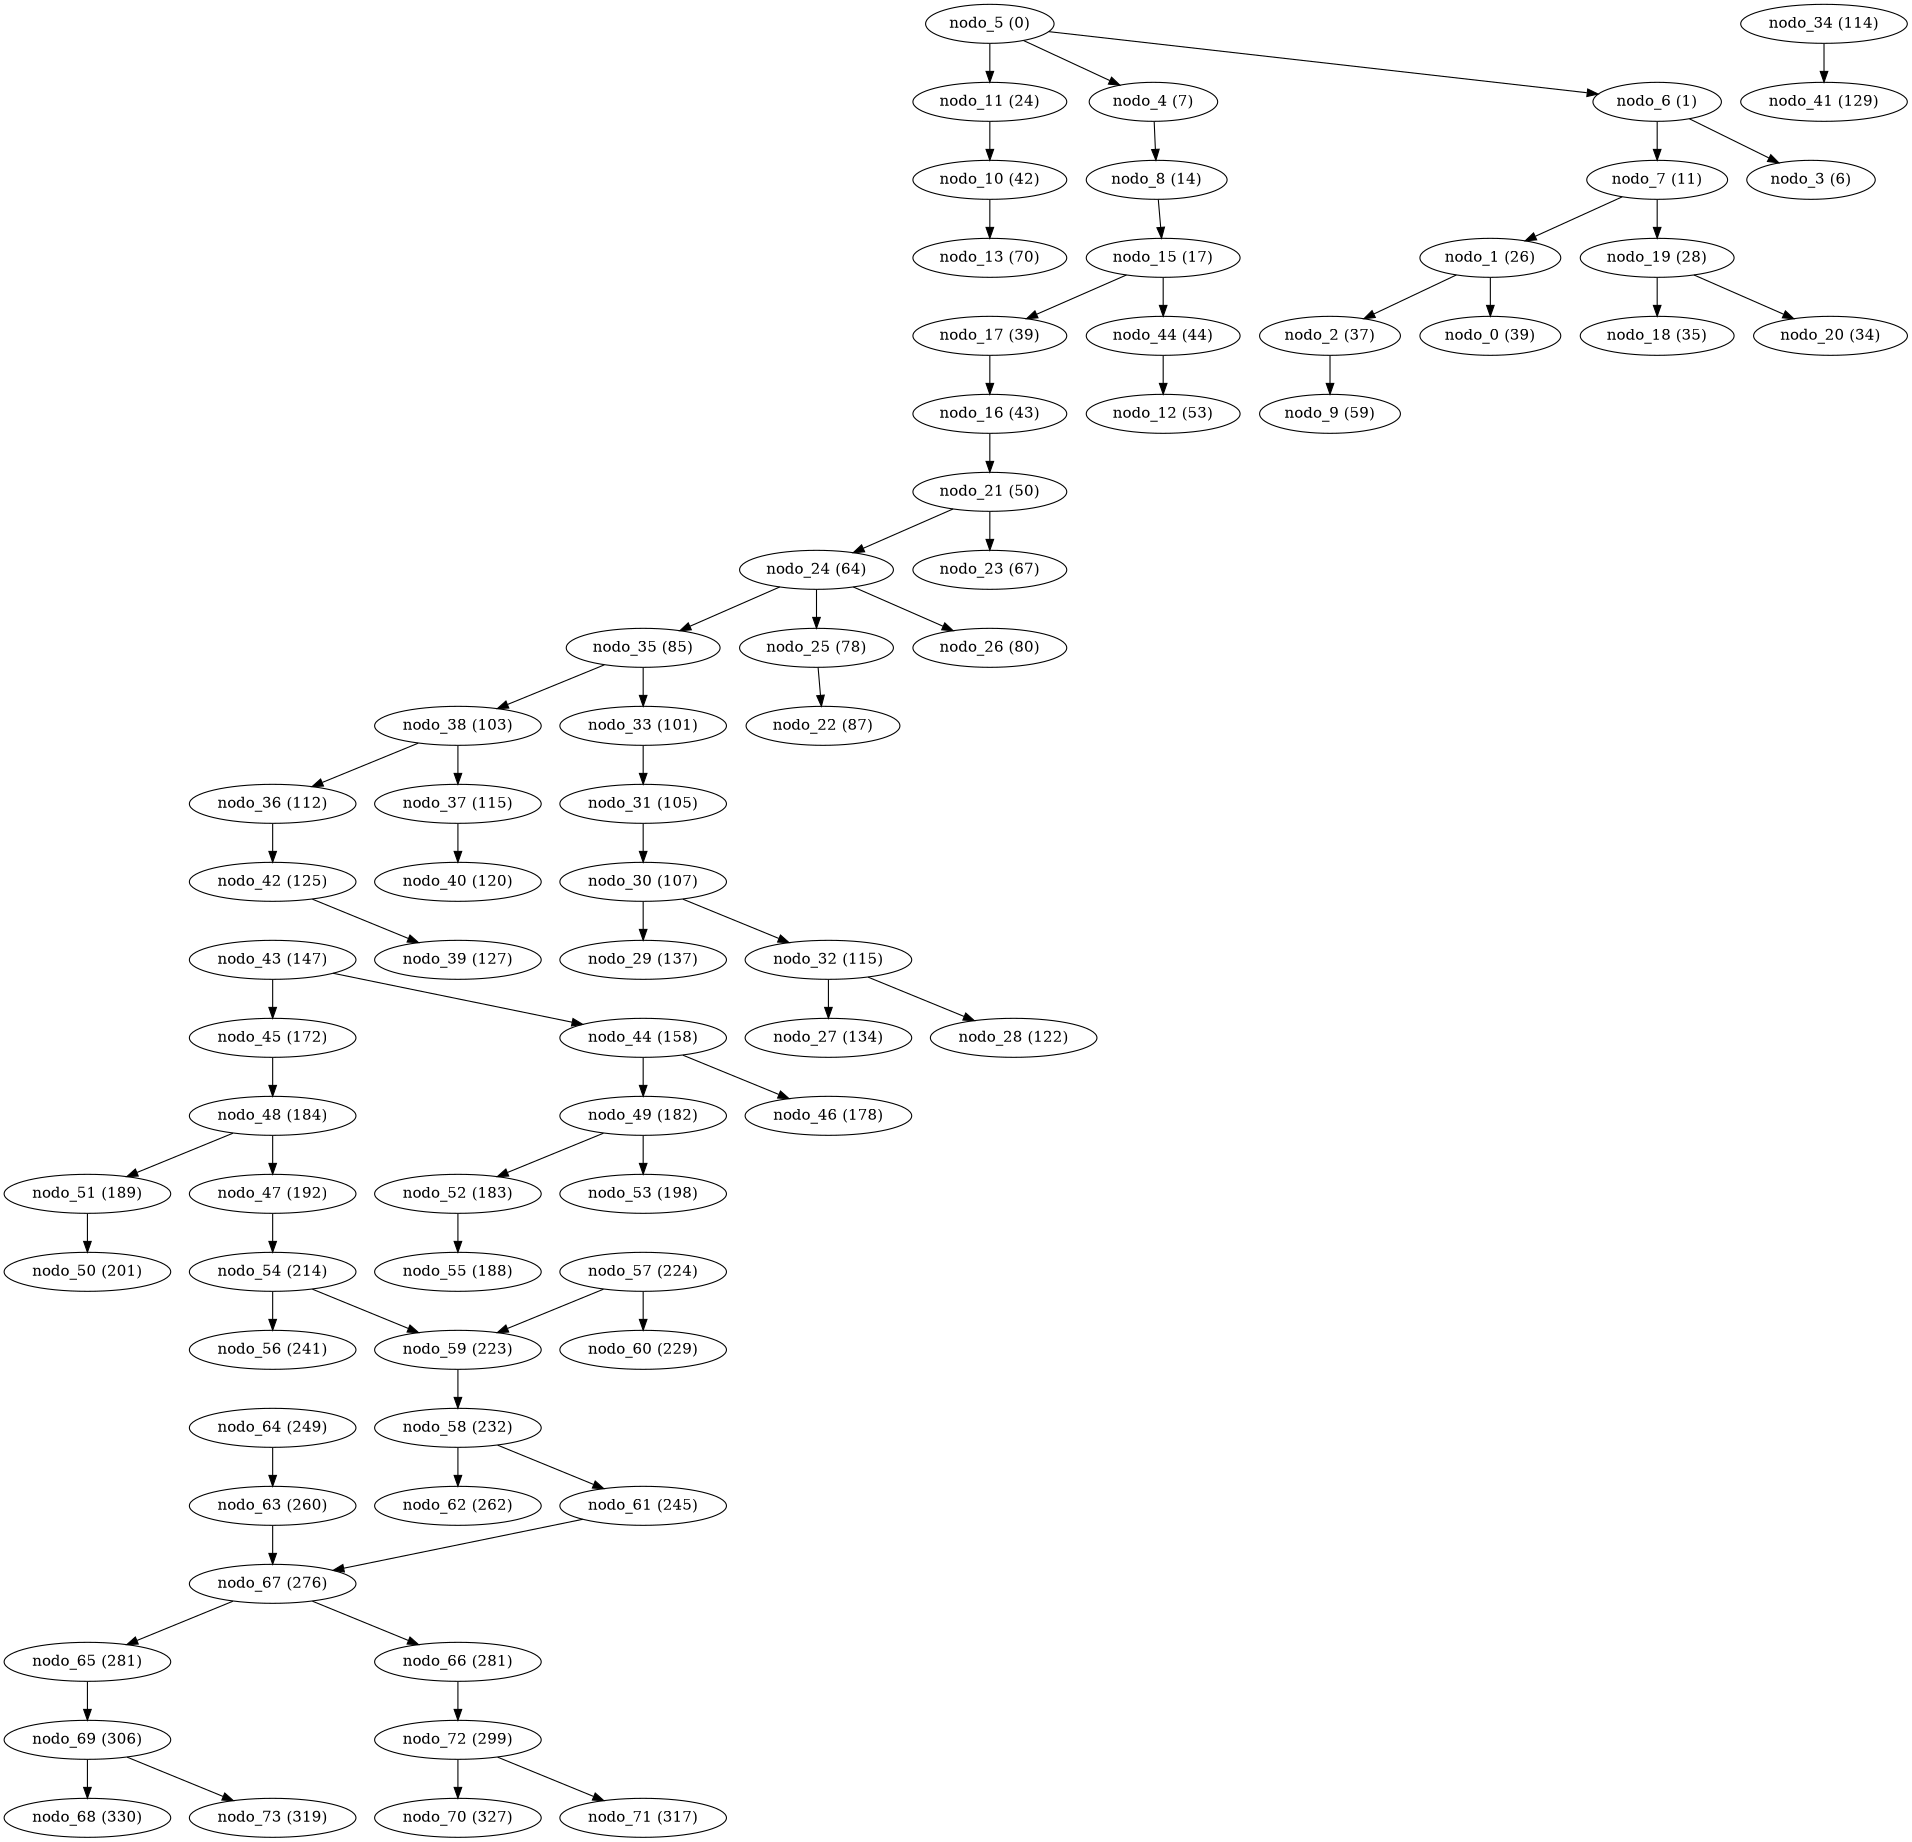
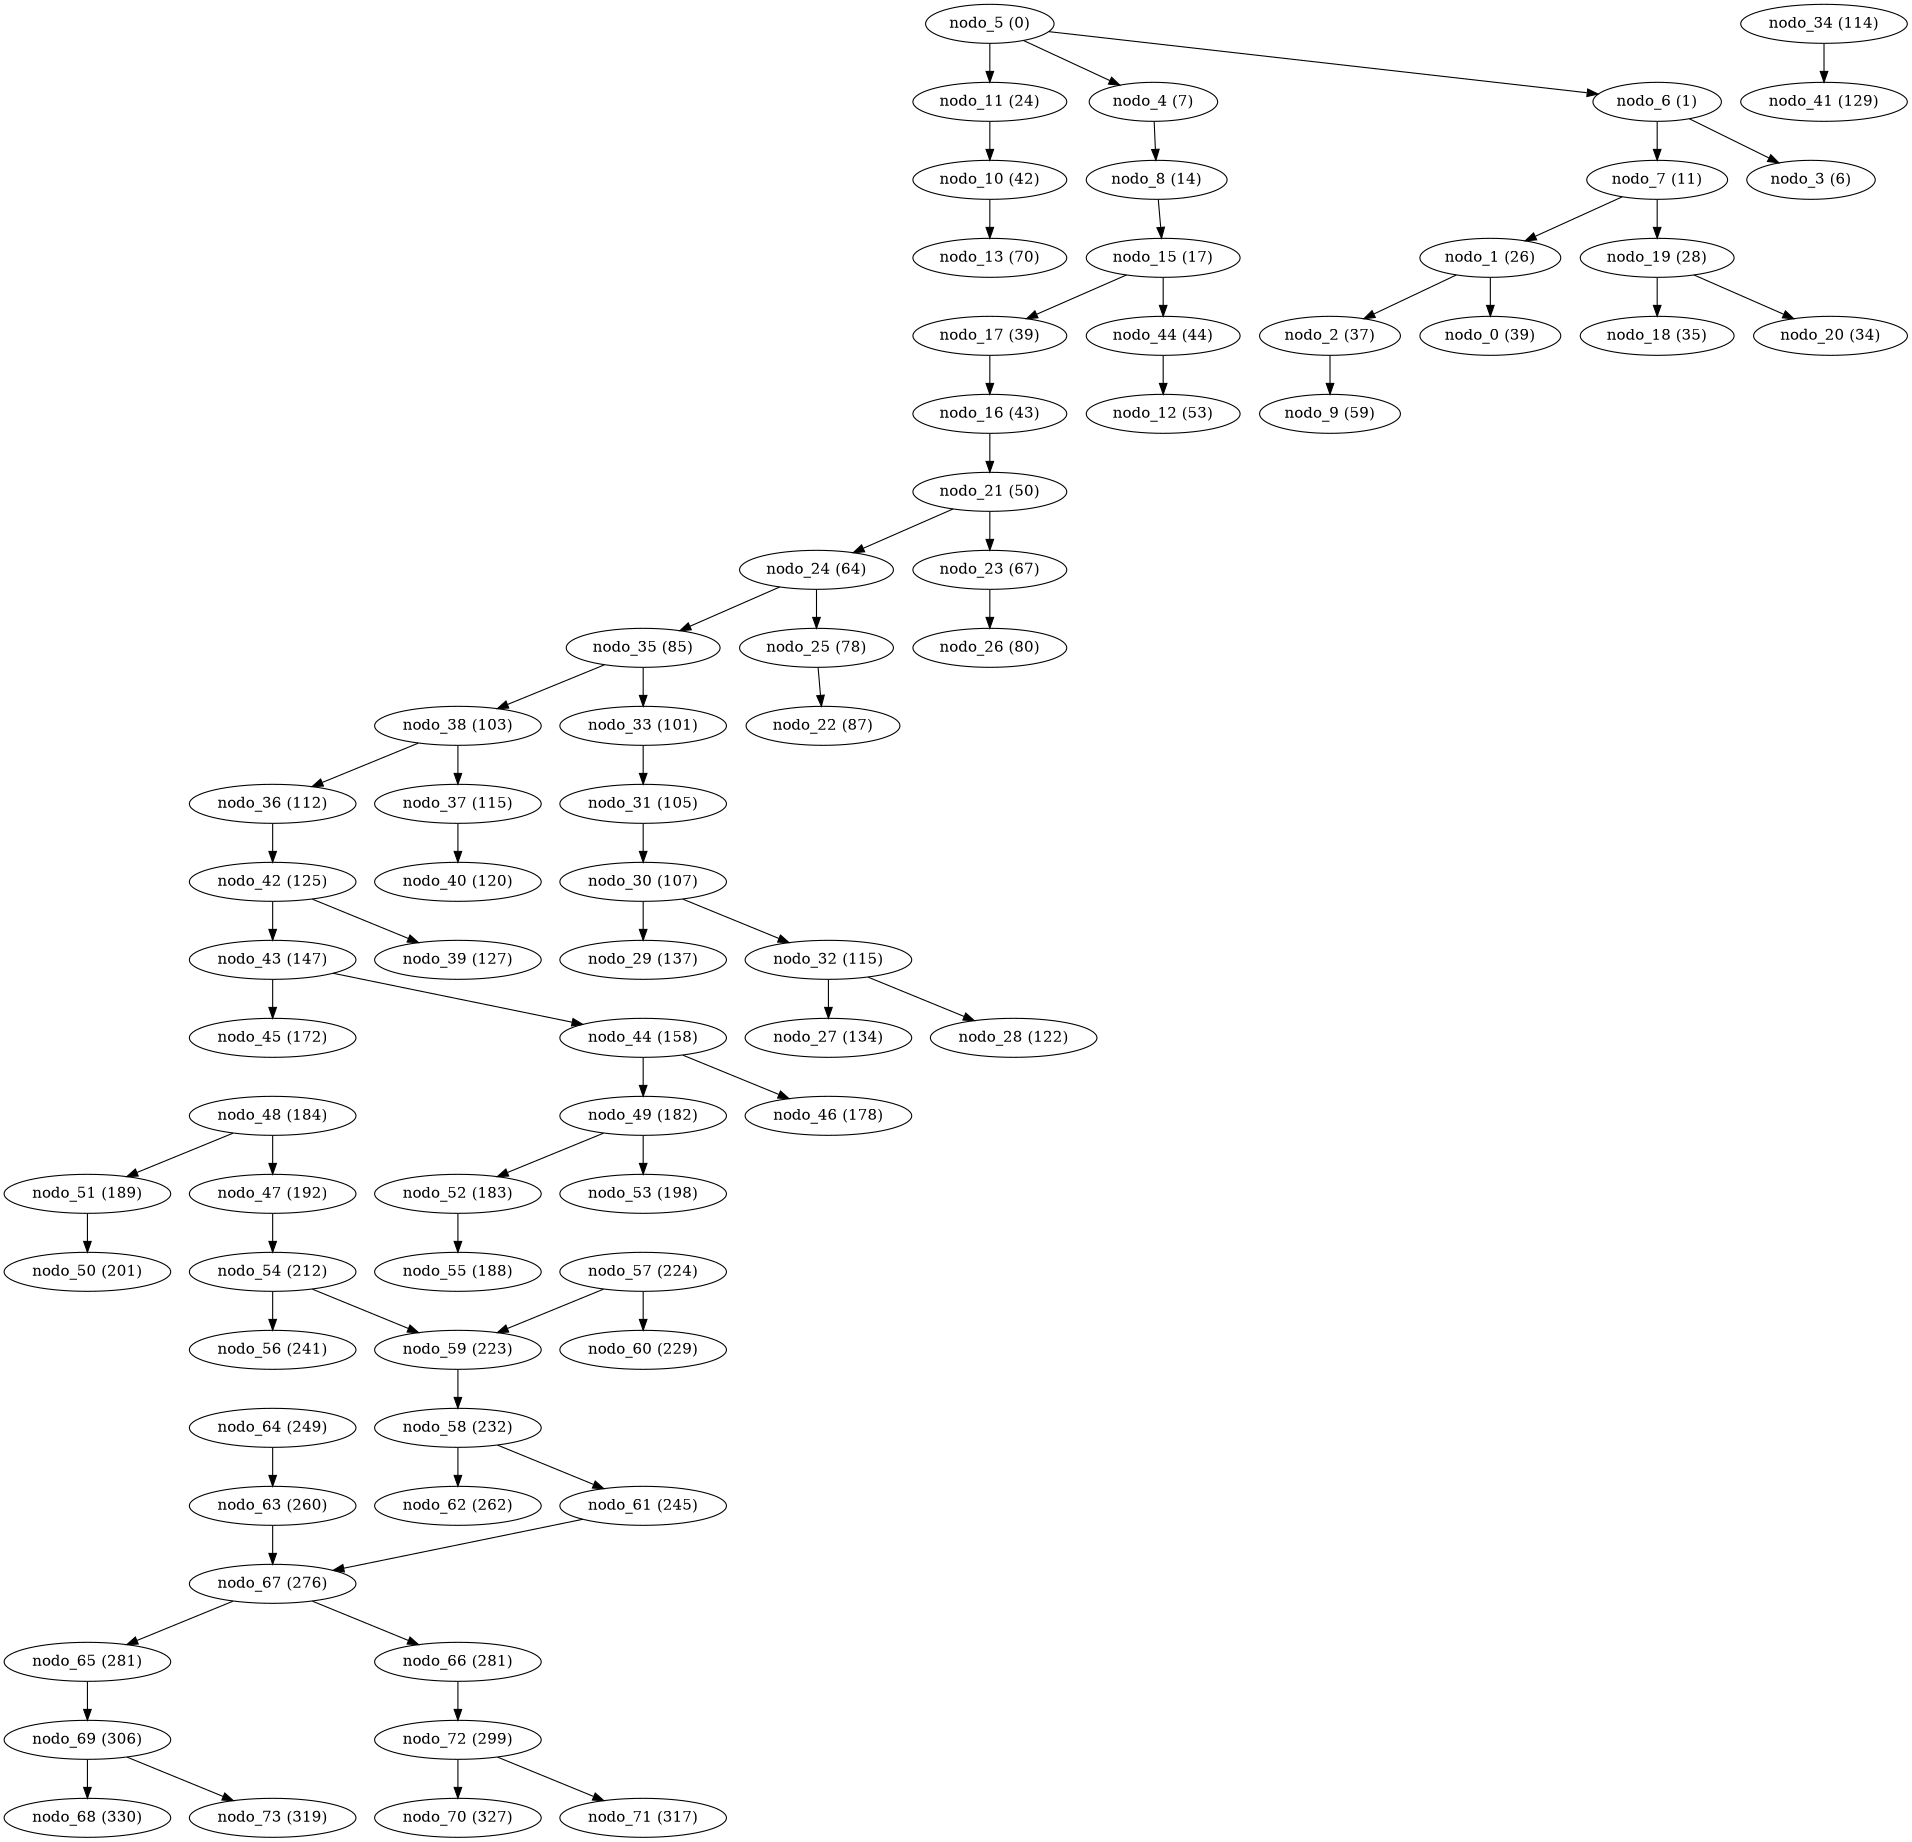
edge "nodo_24 (64)" -> "nodo_26 (80)": now "nodo_23 (67)" -> "nodo_26 (80)"
edge "nodo_42 (125)" -> "nodo_43 (147)": added
edge "nodo_45 (172)" -> "nodo_48 (184)": removed
node "nodo_54 (214)": label "nodo_54 (214)" -> "nodo_54 (212)"
